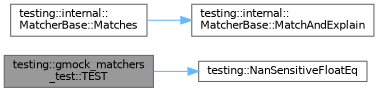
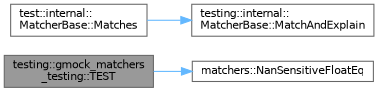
node "testing::internal:: MatcherBase::Matches": label "testing::internal:: MatcherBase::Matches" -> "test::internal:: MatcherBase::Matches"
node "testing::gmock_matchers _test::TEST": label "testing::gmock_matchers _test::TEST" -> "testing::gmock_matchers _testing::TEST"
node "testing::NanSensitiveFloatEq": label "testing::NanSensitiveFloatEq" -> "matchers::NanSensitiveFloatEq"
